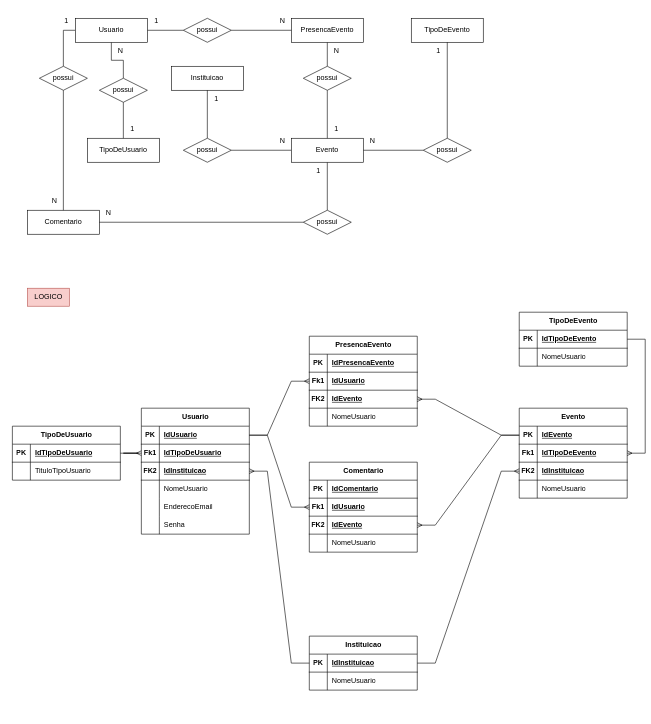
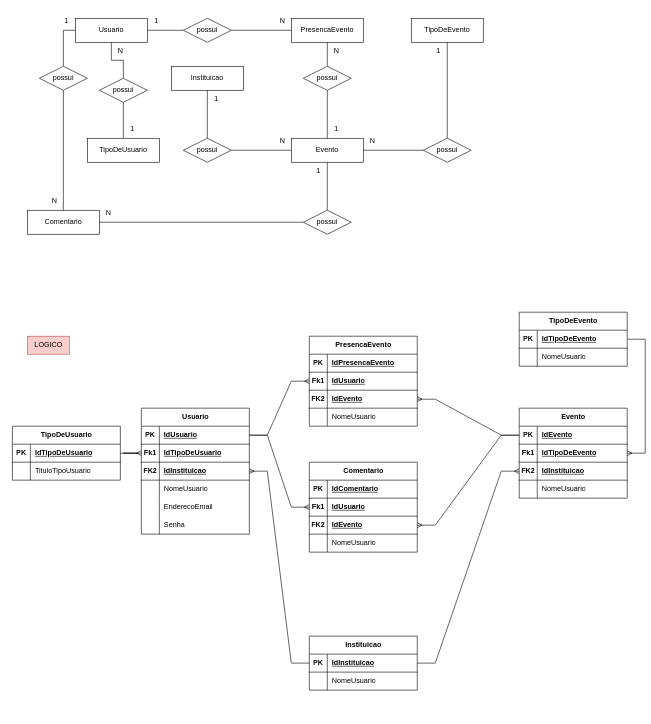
node "LOGICO": moved (48, 297) -> (48, 345)
